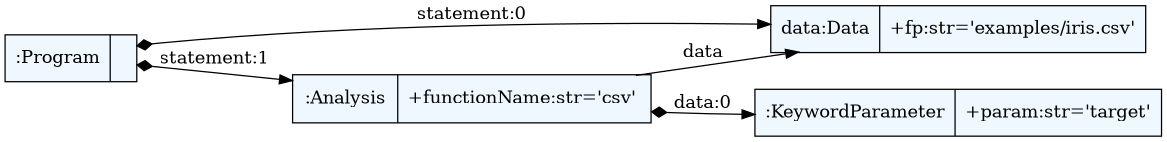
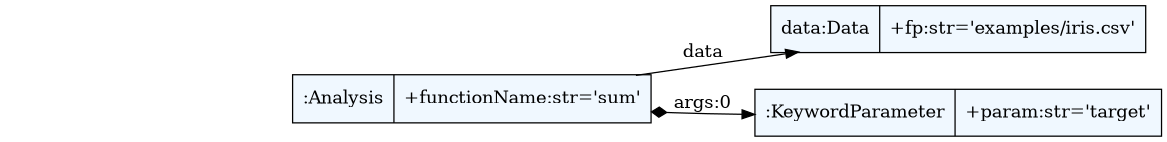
node ":Program": removed
node ":Analysis": text "+functionName:str='csv'" -> "+functionName:str='sum'"
edge ":Analysis" -- ":KeywordParameter": label "data:0" -> "args:0"
